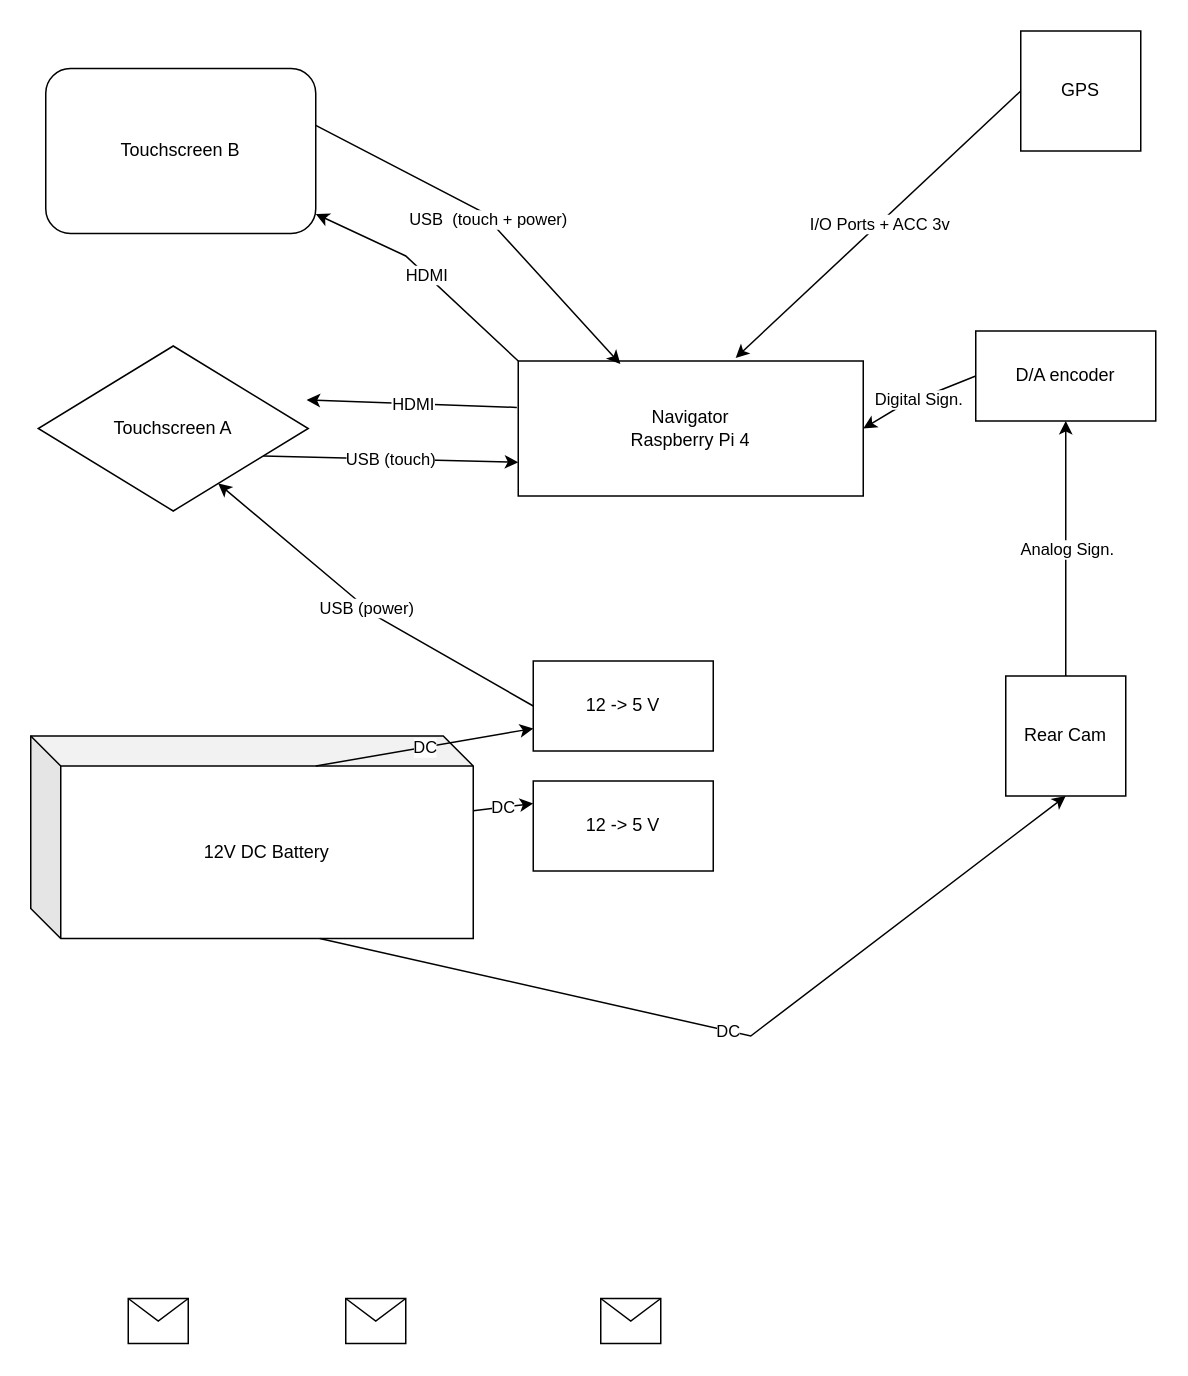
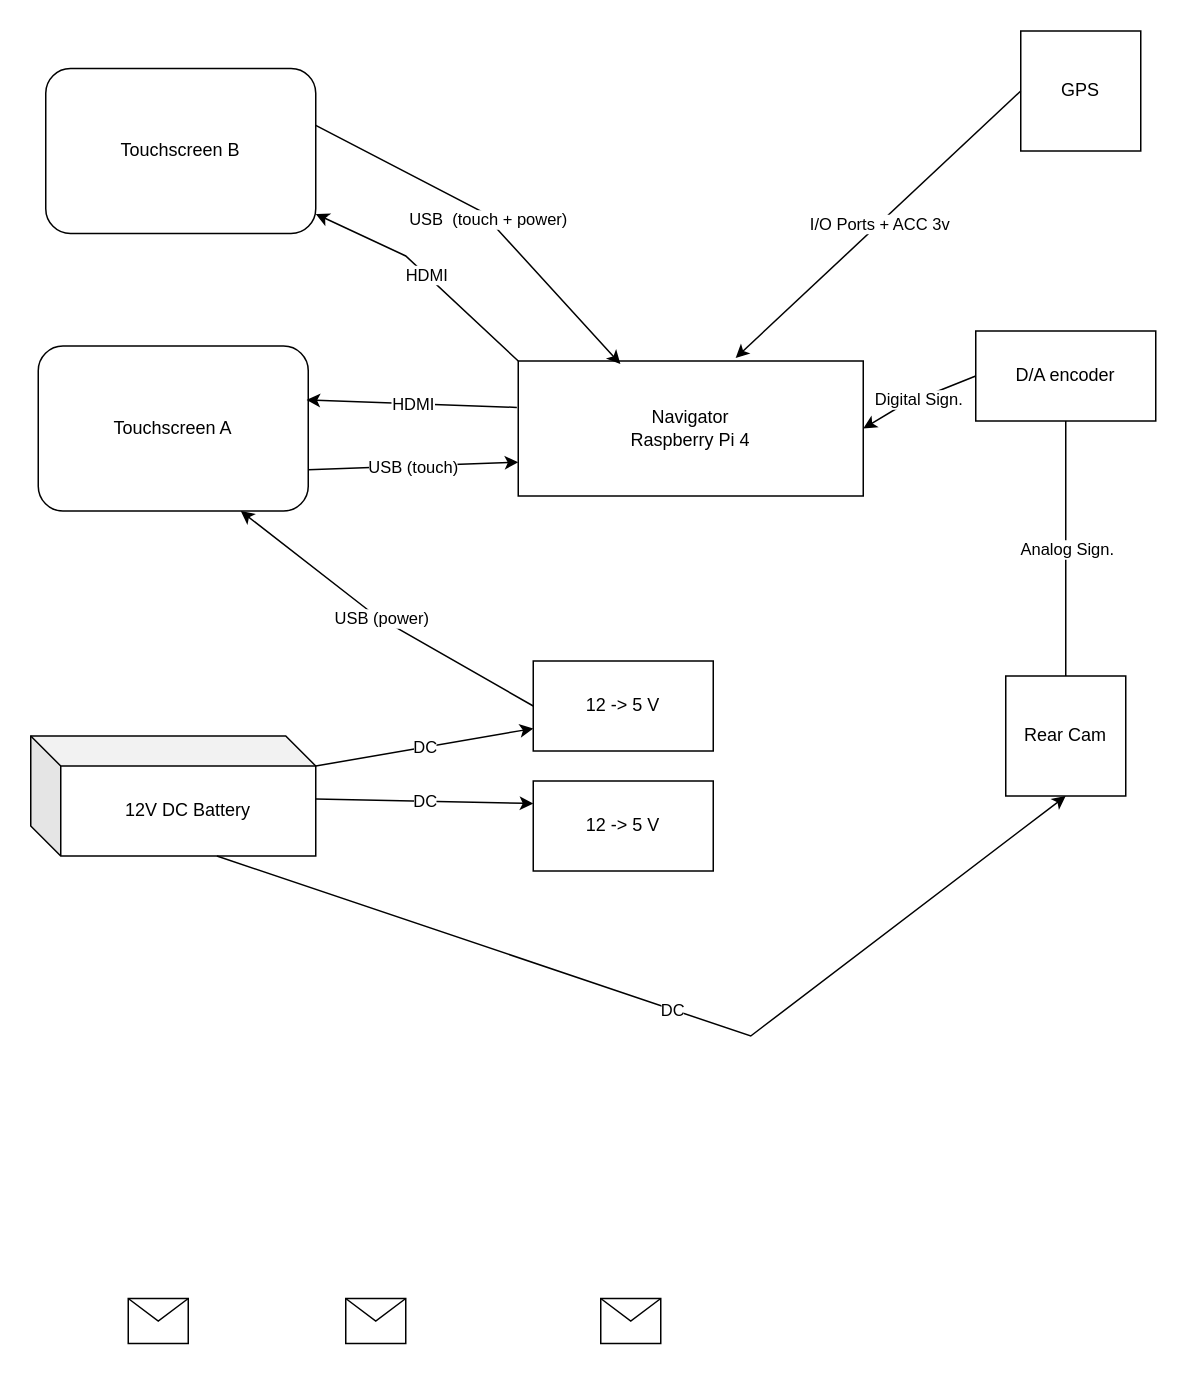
node "Touchscreen A": shape diamond -> rounded rectangle
edge "Rear Cam" -> "D/A encoder": arrowhead classic -> none
node "12V DC Battery": size 443x203 -> 285x120
